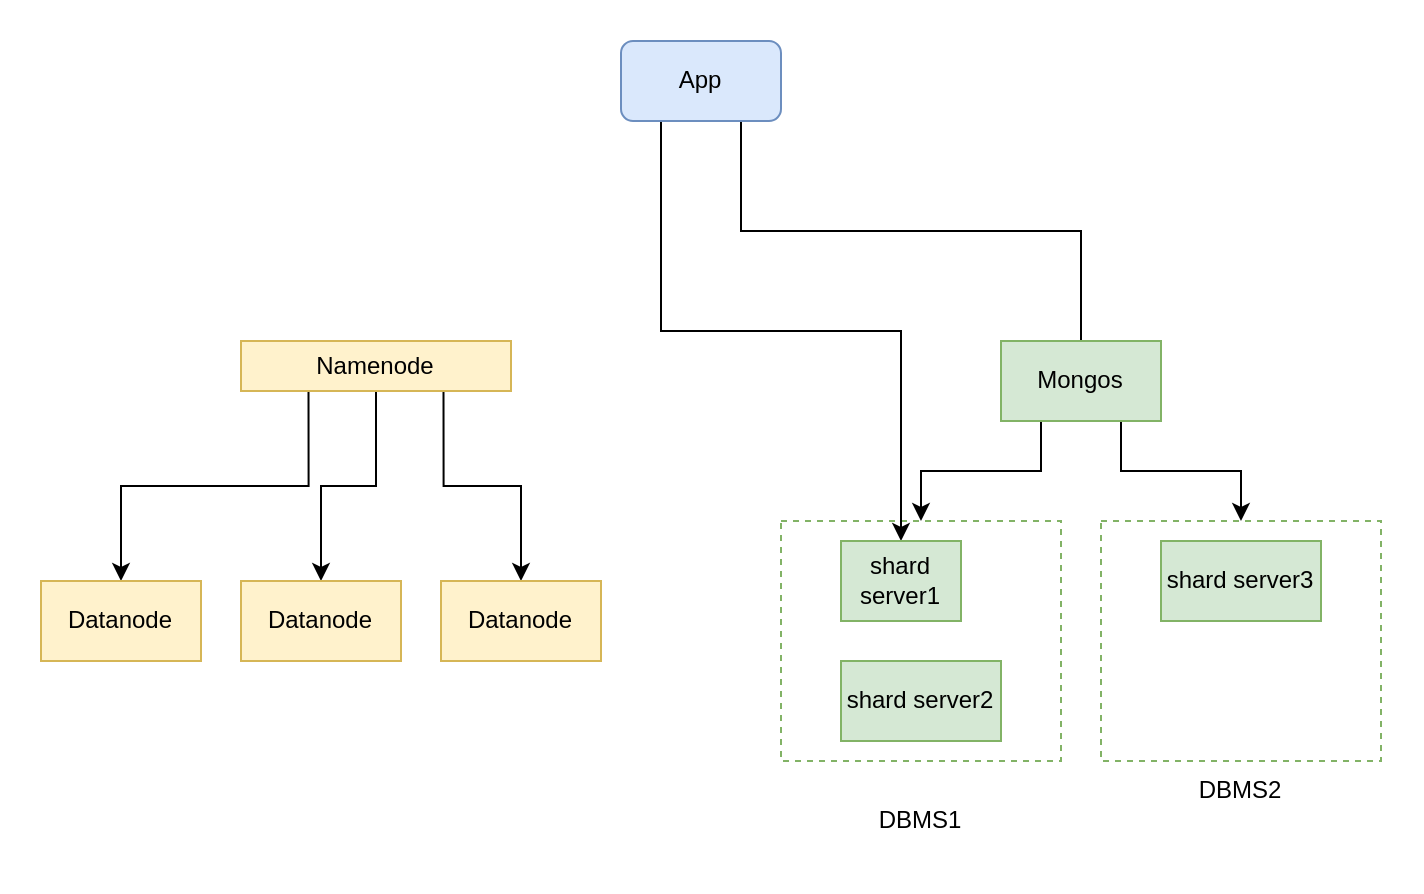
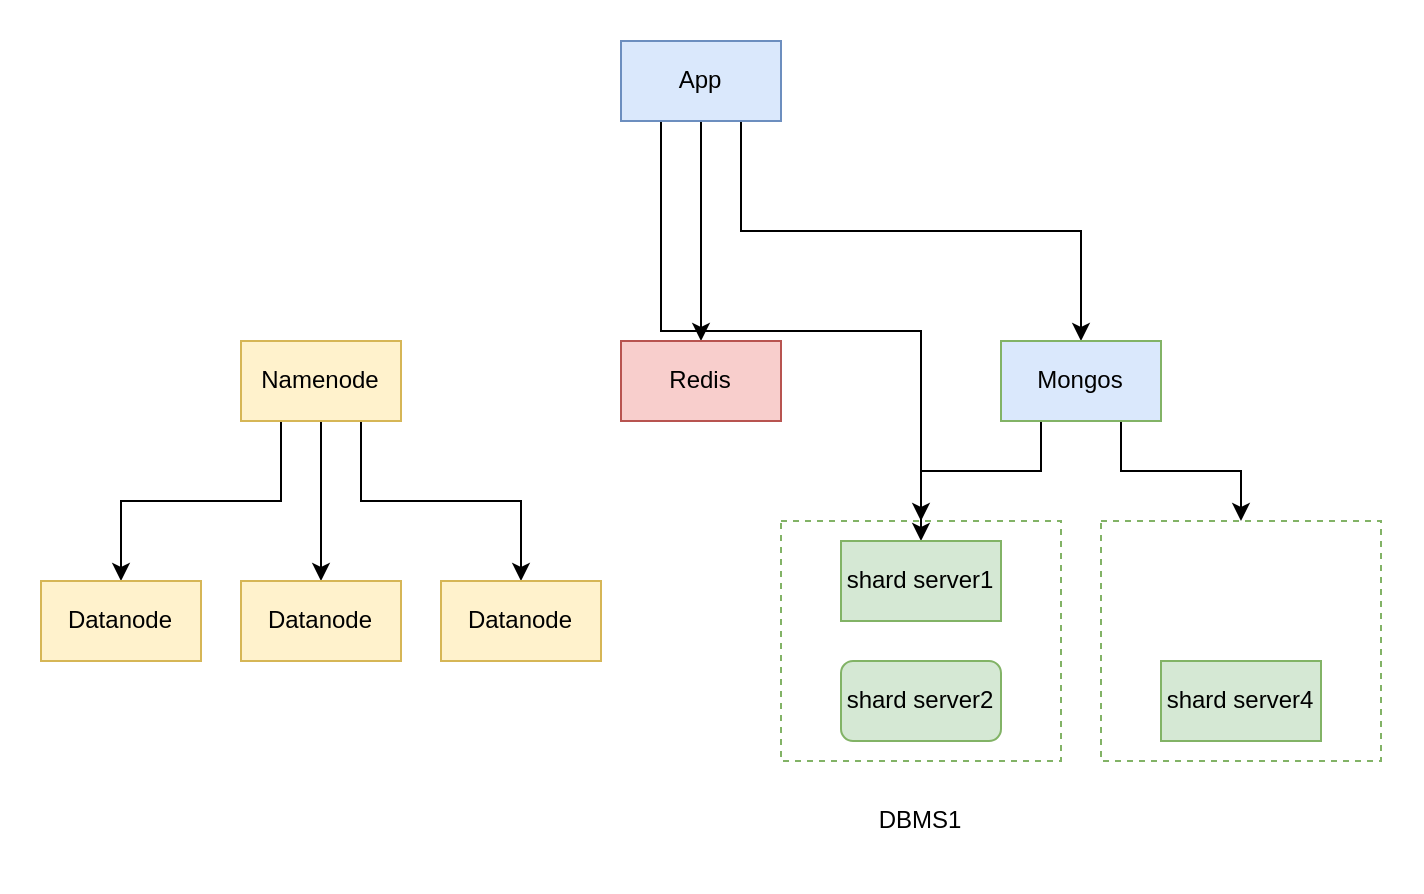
node "App": shape rounded rectangle -> rectangle
edge "App" -> "Redis": added
edge "App" -- "Mongos": arrowhead none -> classic
node "Namenode": size 270x50 -> 160x80
node "Redis": added
node "Mongos": fillcolor #d5e8d4 -> #dae8fc
node "shard server1": size 120x80 -> 160x80
node "shard server3": removed
node "shard server2": shape rectangle -> rounded rectangle
node "shard server4": added
node "DBMS2": removed
